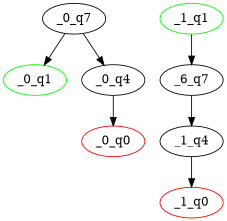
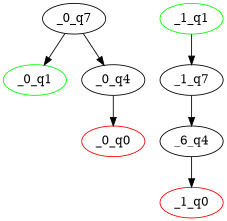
node "_6_q7": label "_6_q7" -> "_1_q7"
node "_1_q4": label "_1_q4" -> "_6_q4"
